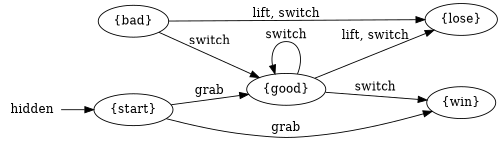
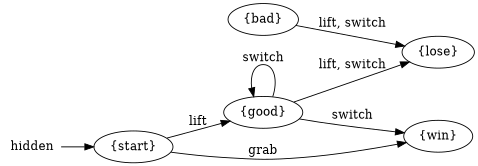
edge "{bad}" -> "{good}": removed, label "switch"
edge "{start}" -> "{good}": label "grab" -> "lift"
